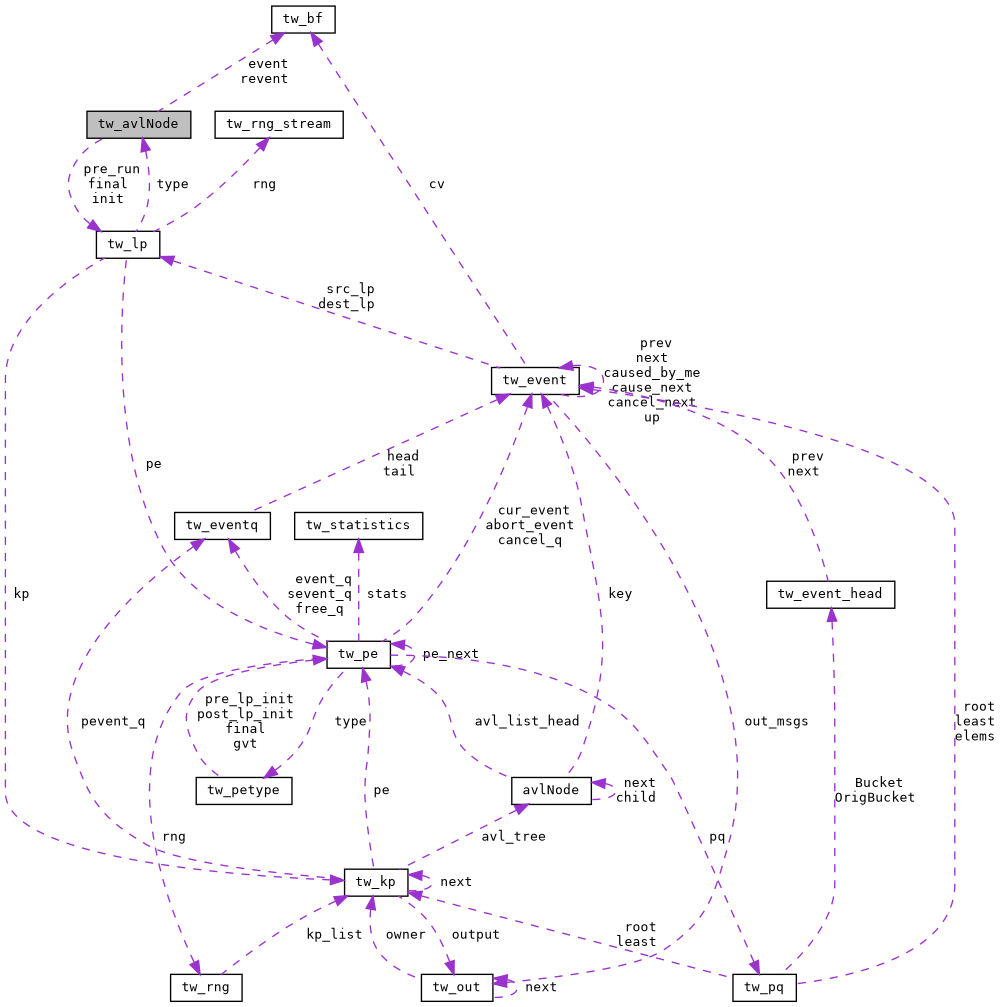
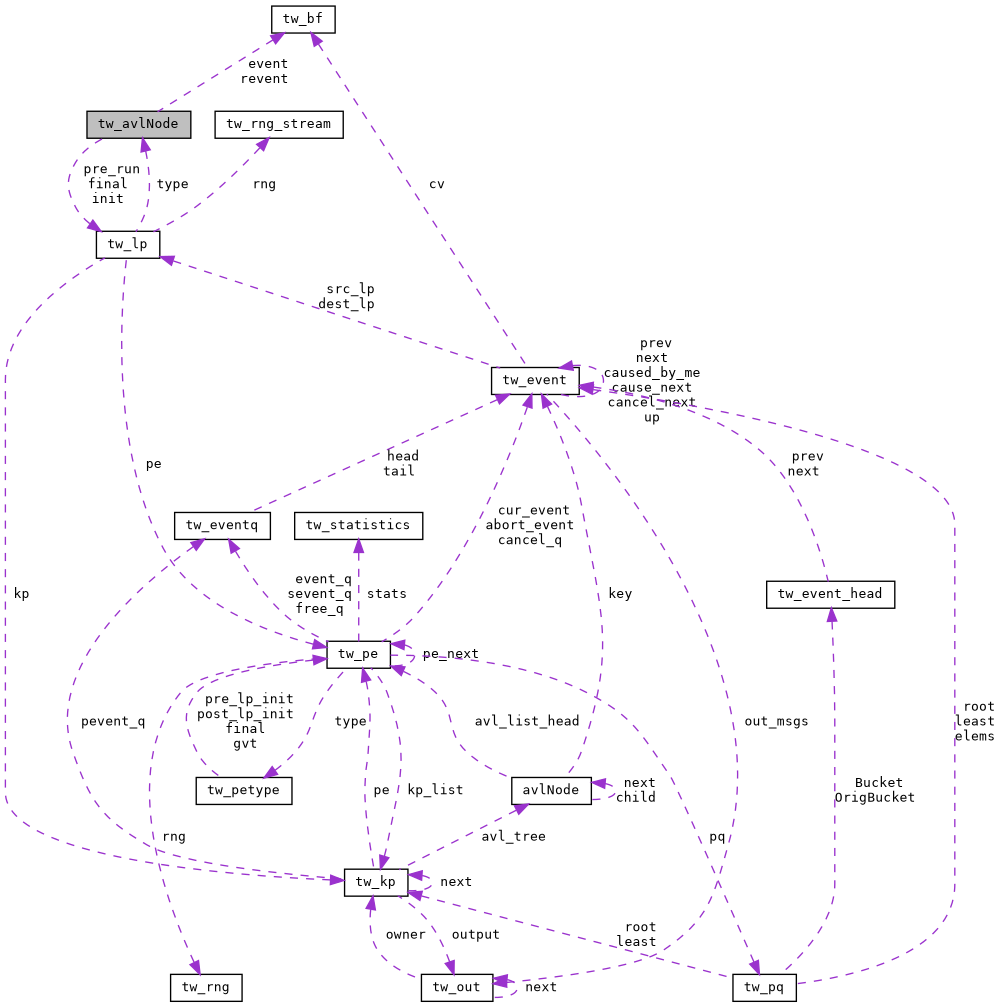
edge "tw_rng" -> "tw_kp": now "tw_pe" -> "tw_kp"
